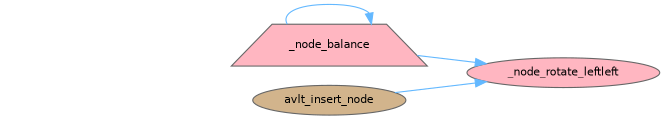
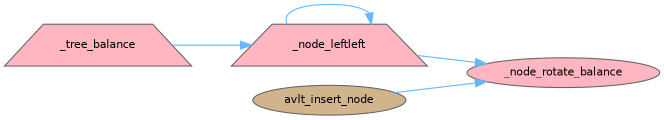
node "_tree_balance": added
node "_node_balance": label "_node_balance" -> "_node_leftleft"
node "_node_rotate_leftleft": label "_node_rotate_leftleft" -> "_node_rotate_balance"
